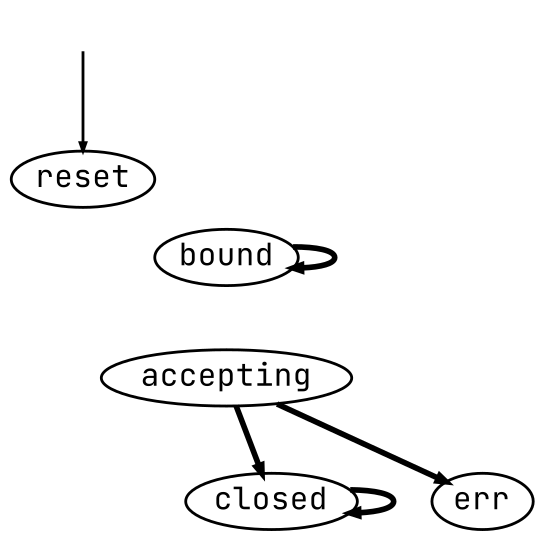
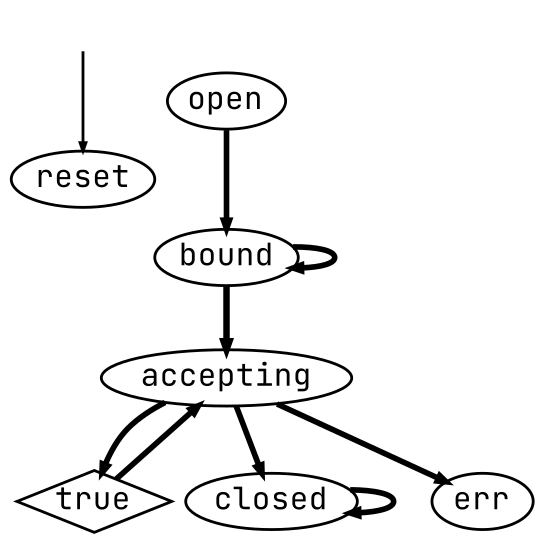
node "open": added
edge "bound" -> "accepting": added
node "true": added
